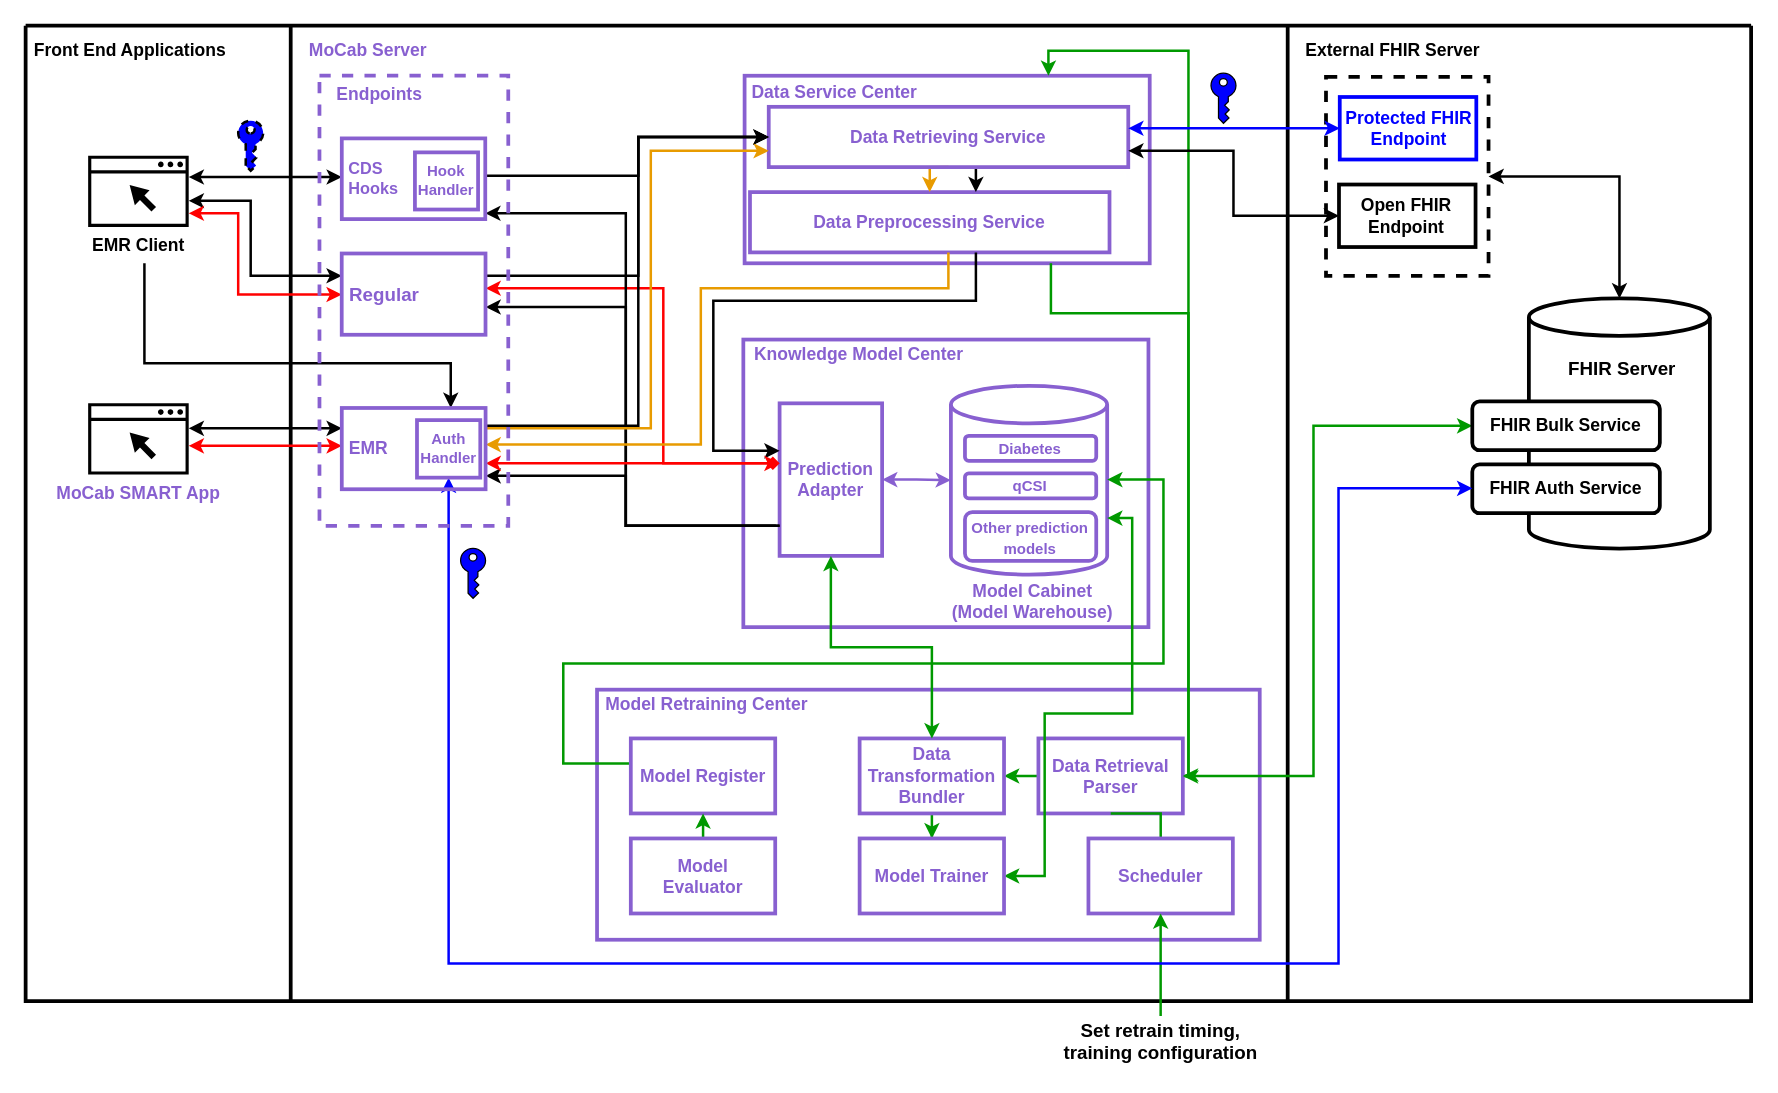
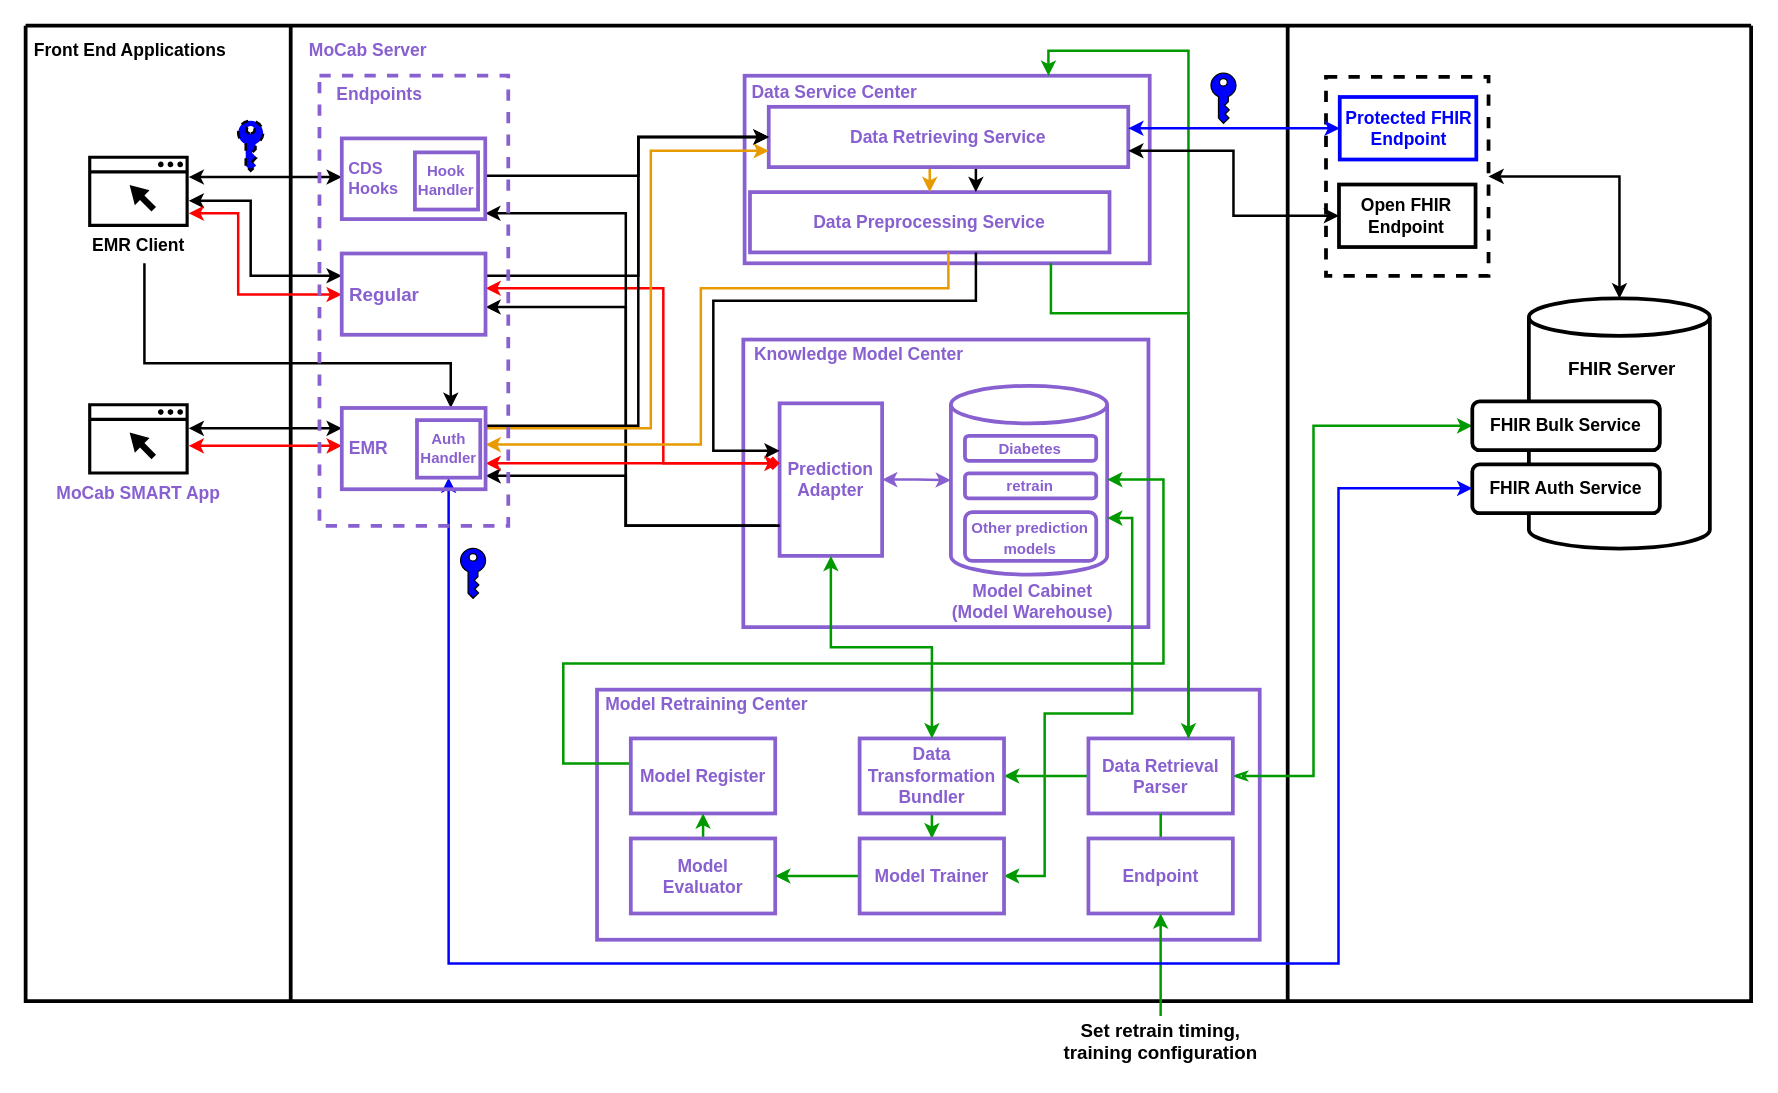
node "External FHIR Server": removed
node "qCSI": label "qCSI" -> "retrain"
node "Data Retrieval Parser": moved (1110, 776) -> (1160, 776)
edge "Model Trainer" -> "Model Evaluator": added
node "Scheduler": label "Scheduler" -> "Endpoint"
